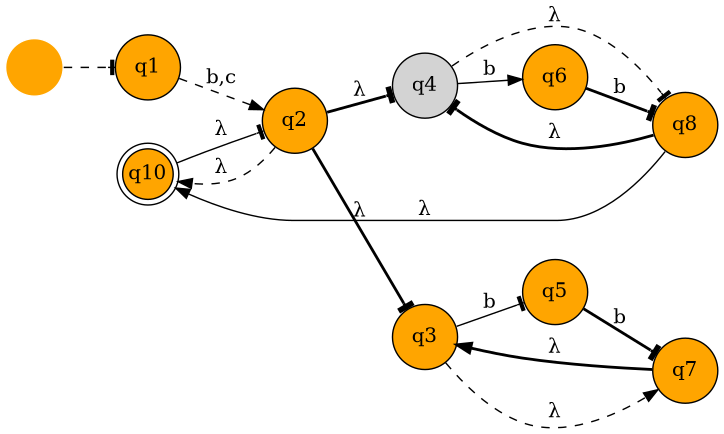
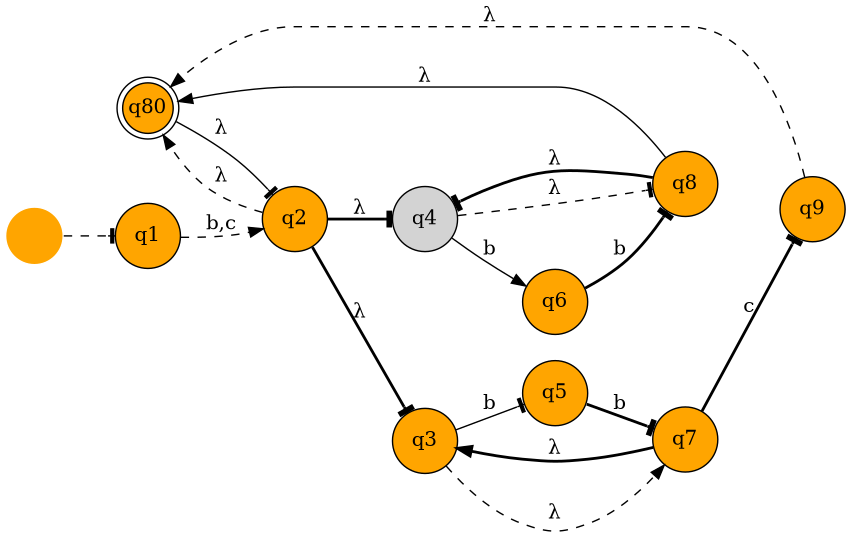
node "q10": label "q10" -> "q80"
node "q9": added
